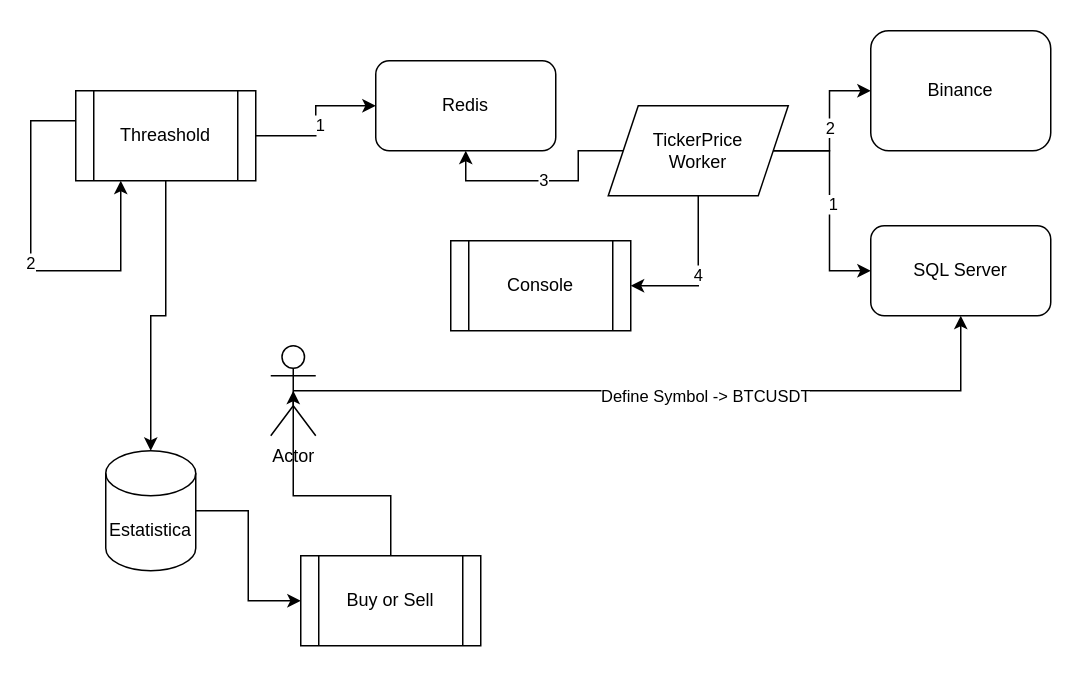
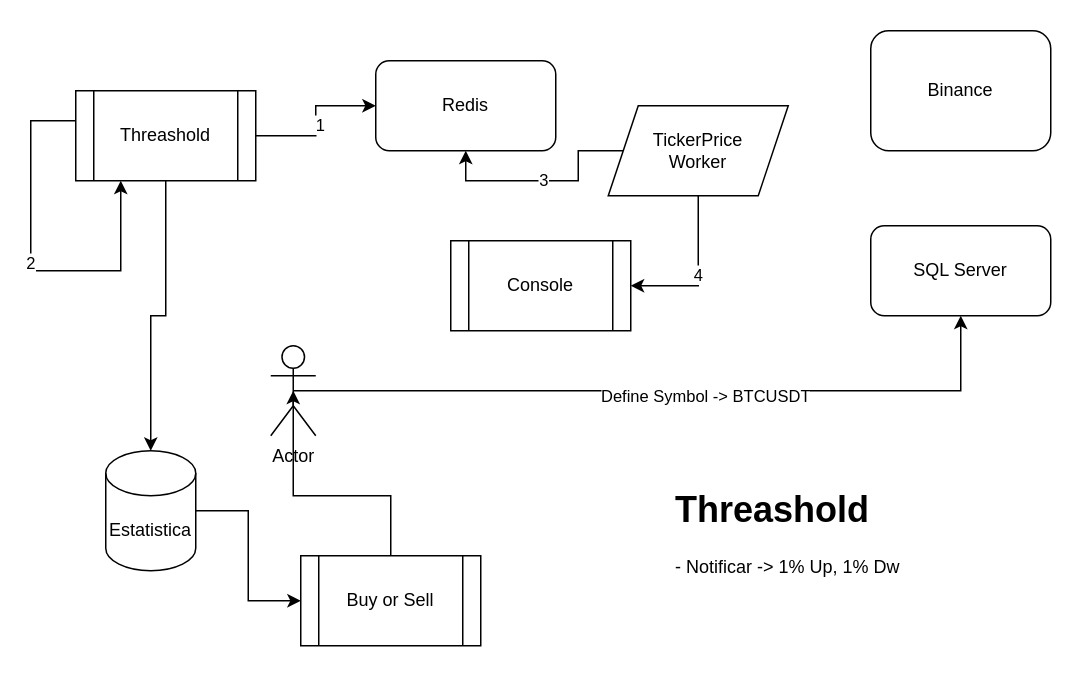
edge "TickerPrice Worker" -> "Binance": removed, label "2"
edge "TickerPrice Worker" -> "SQL Server": removed, label "1"
node "Threashold - Notificar -> 1% Up, 1% Dw": added
